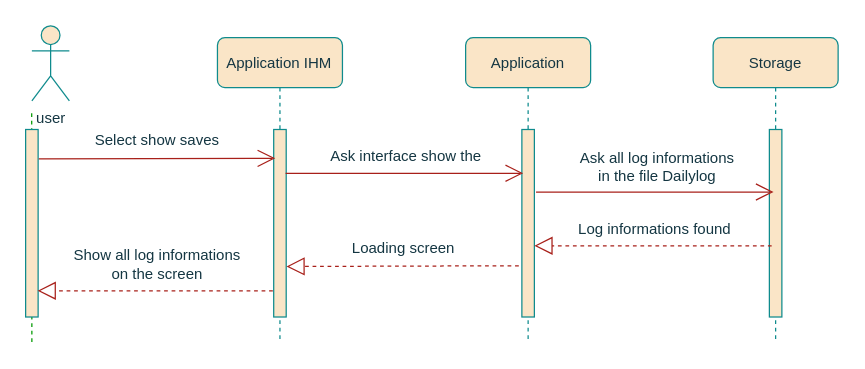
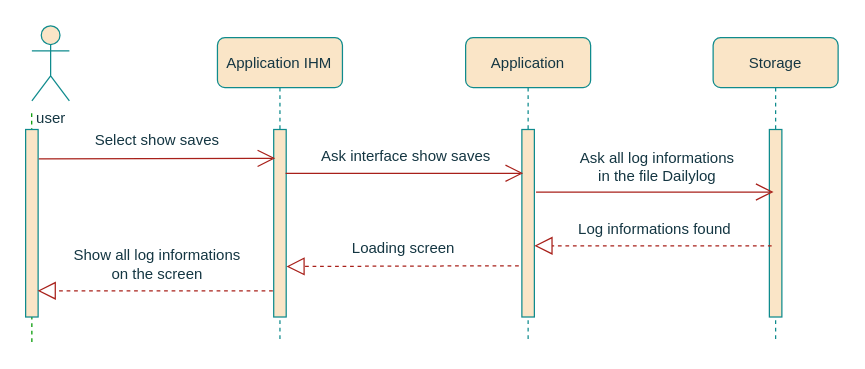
node "Ask interface show the": label "Ask interface show the" -> "Ask interface show saves"
